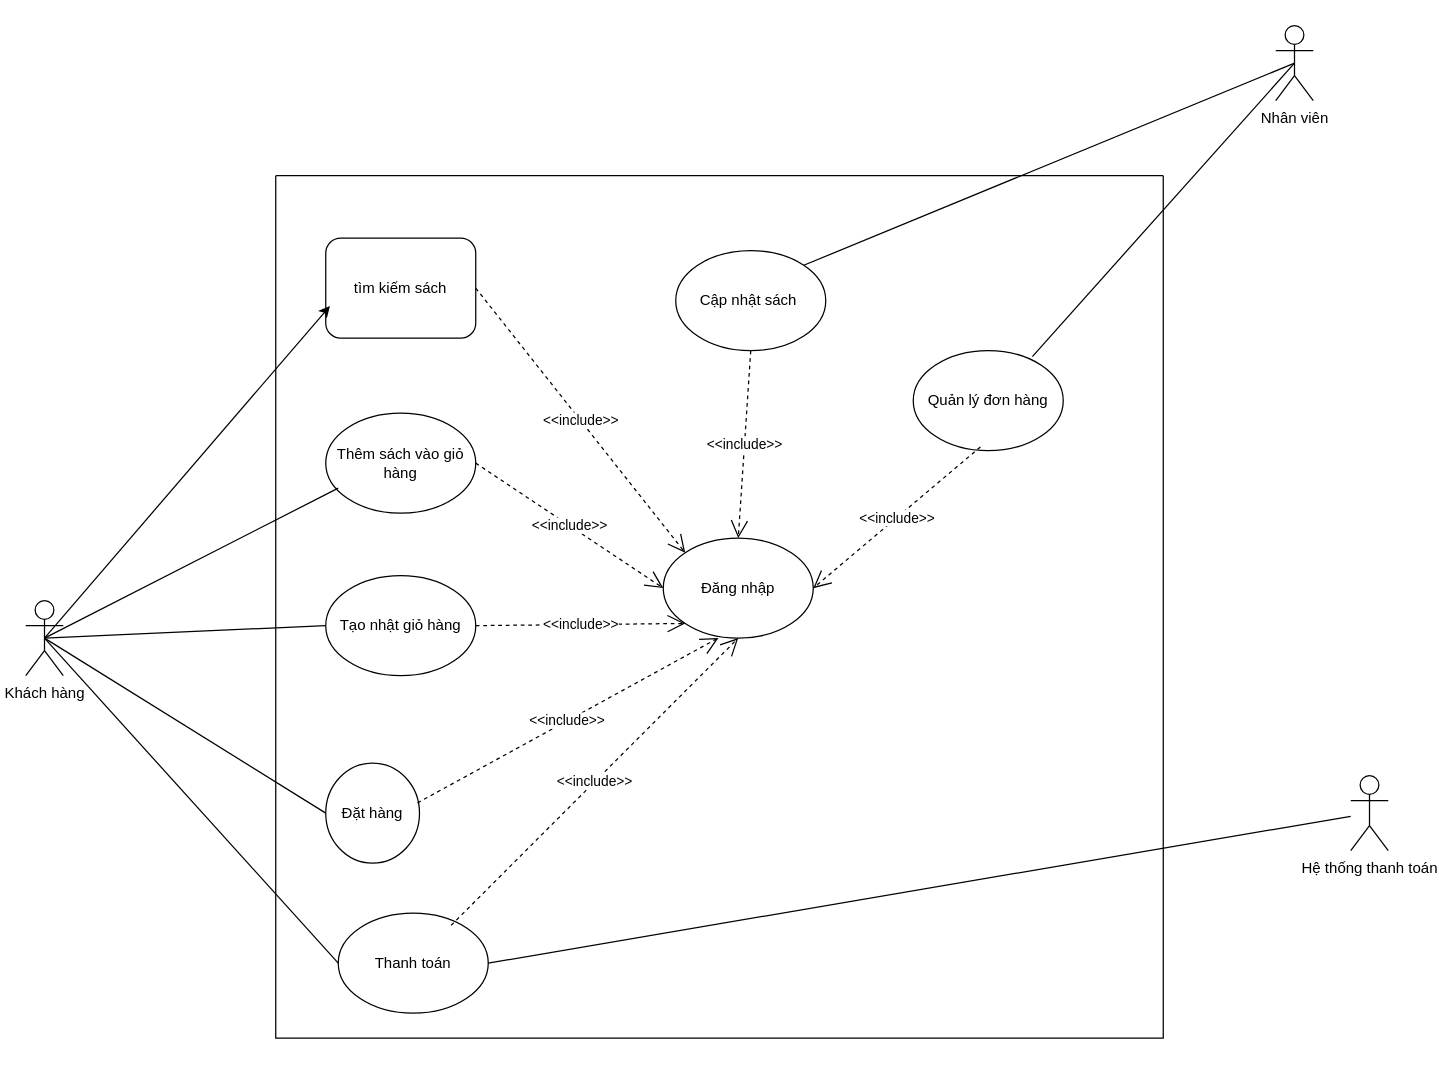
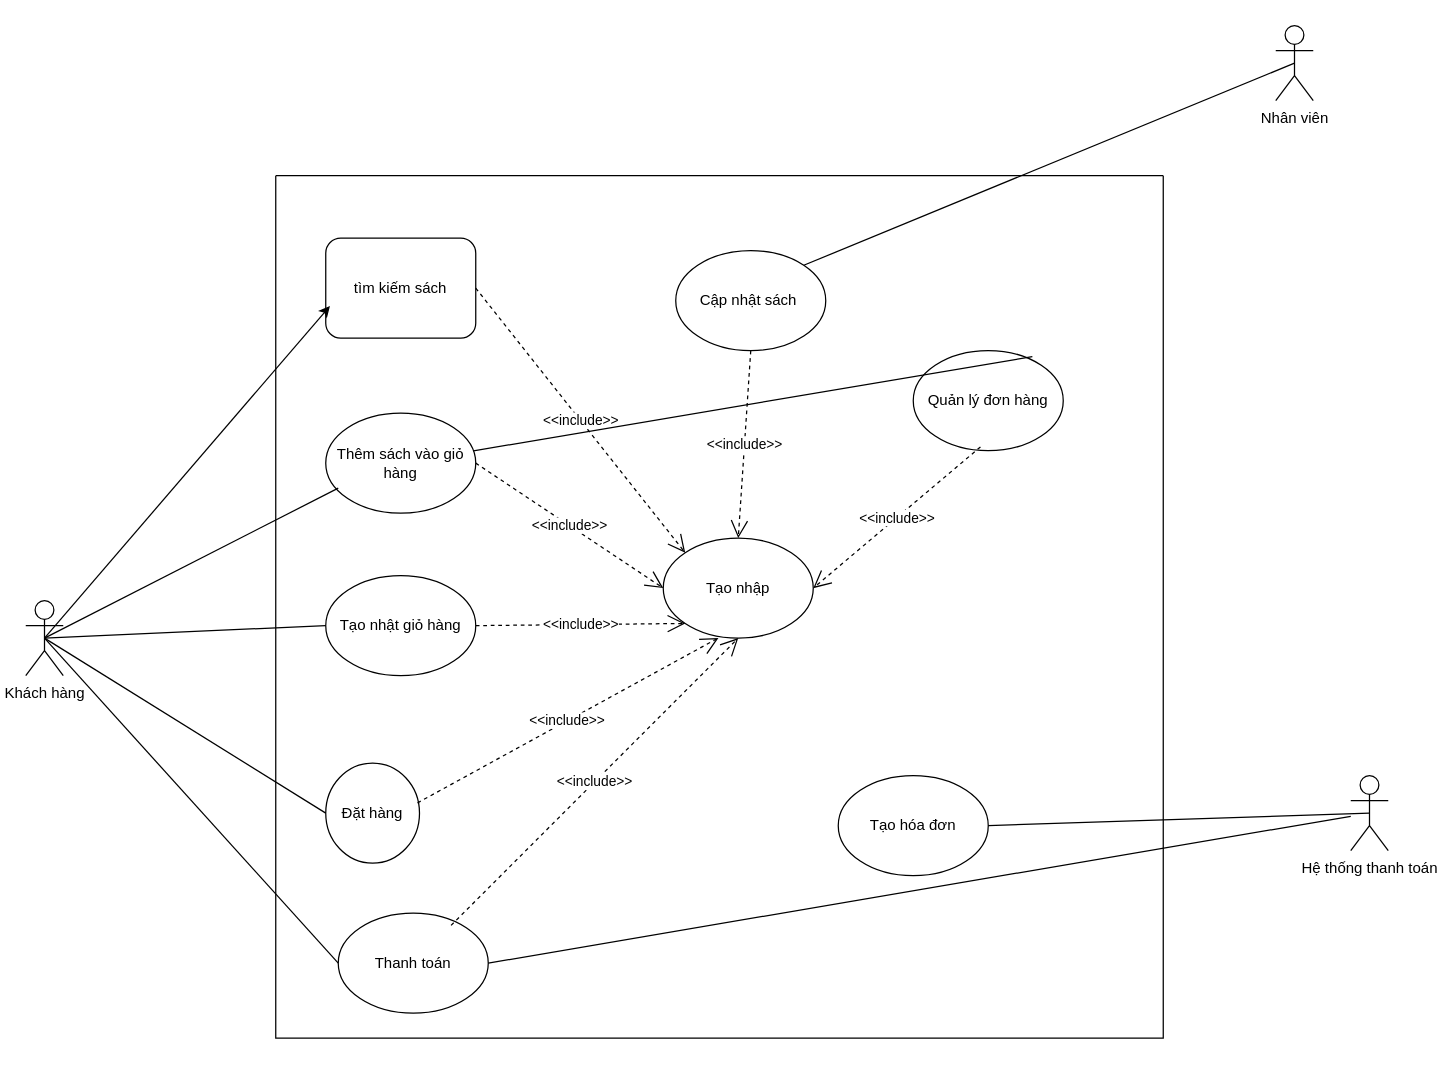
edge "Nhân viên" -- "Quản lý đơn hàng": now "Thêm sách vào giỏ hàng" -- "Quản lý đơn hàng"
node "Đăng nhập": label "Đăng nhập" -> "Tạo nhập"
edge "Hệ thống thanh toán" -- "Tạo hóa đơn": added
node "Tạo hóa đơn": added
